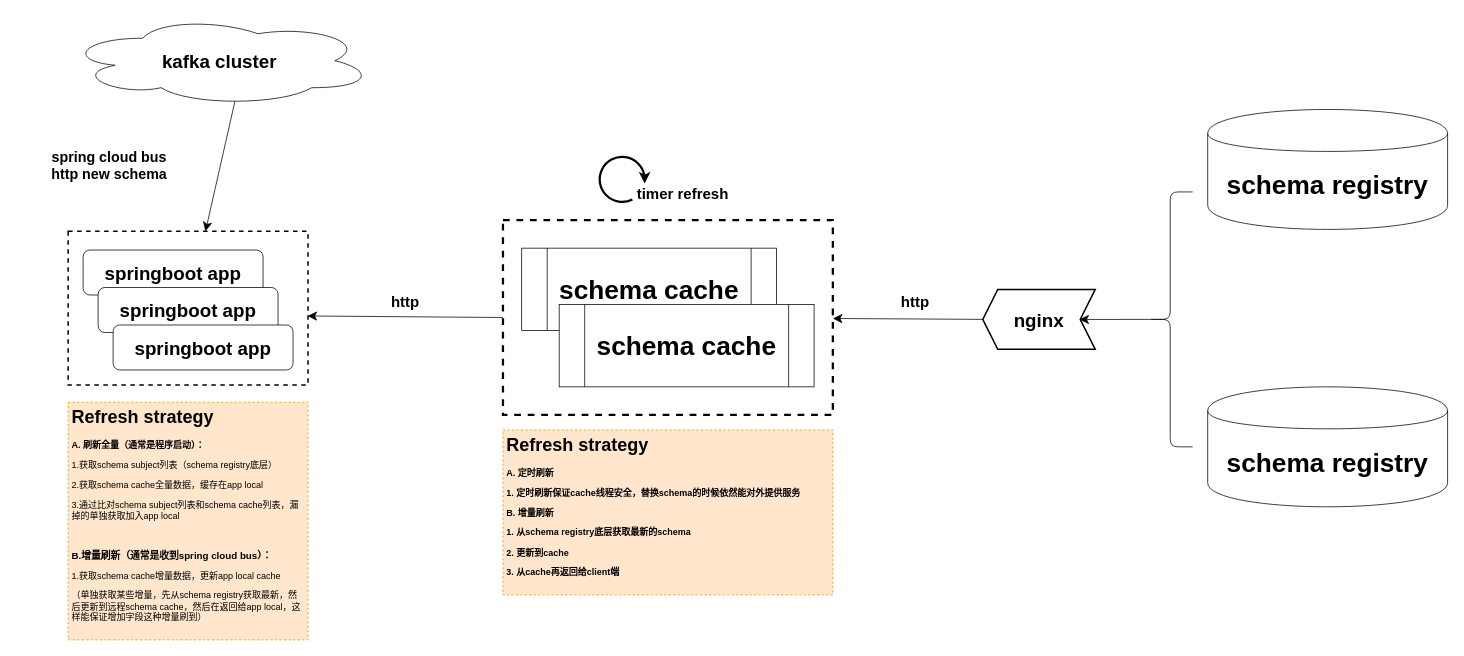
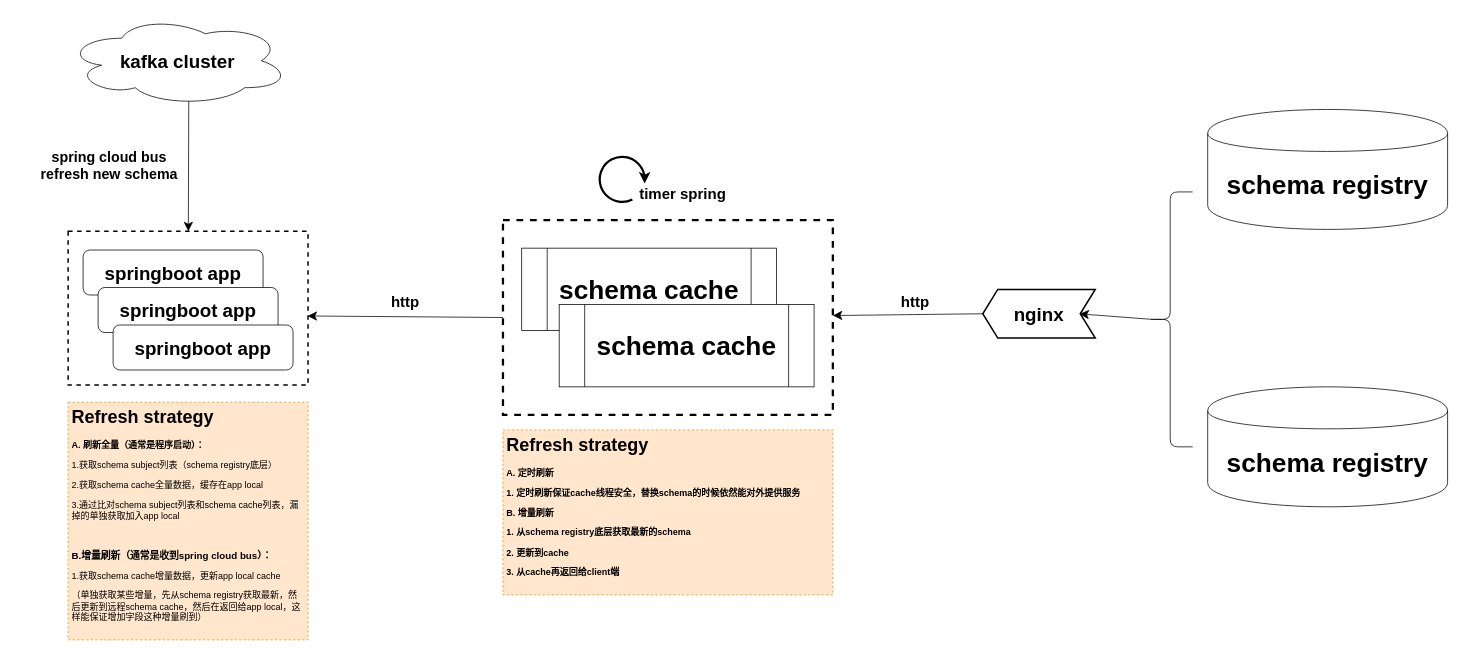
node "kafka cluster": size 308x90 -> 224x90
node "spring cloud bus http new schema": label "spring cloud bus http new schema" -> "spring cloud bus refresh new schema"
node "timer refresh": label "timer refresh" -> "timer spring"
node "nginx": size 113x60 -> 113x49
